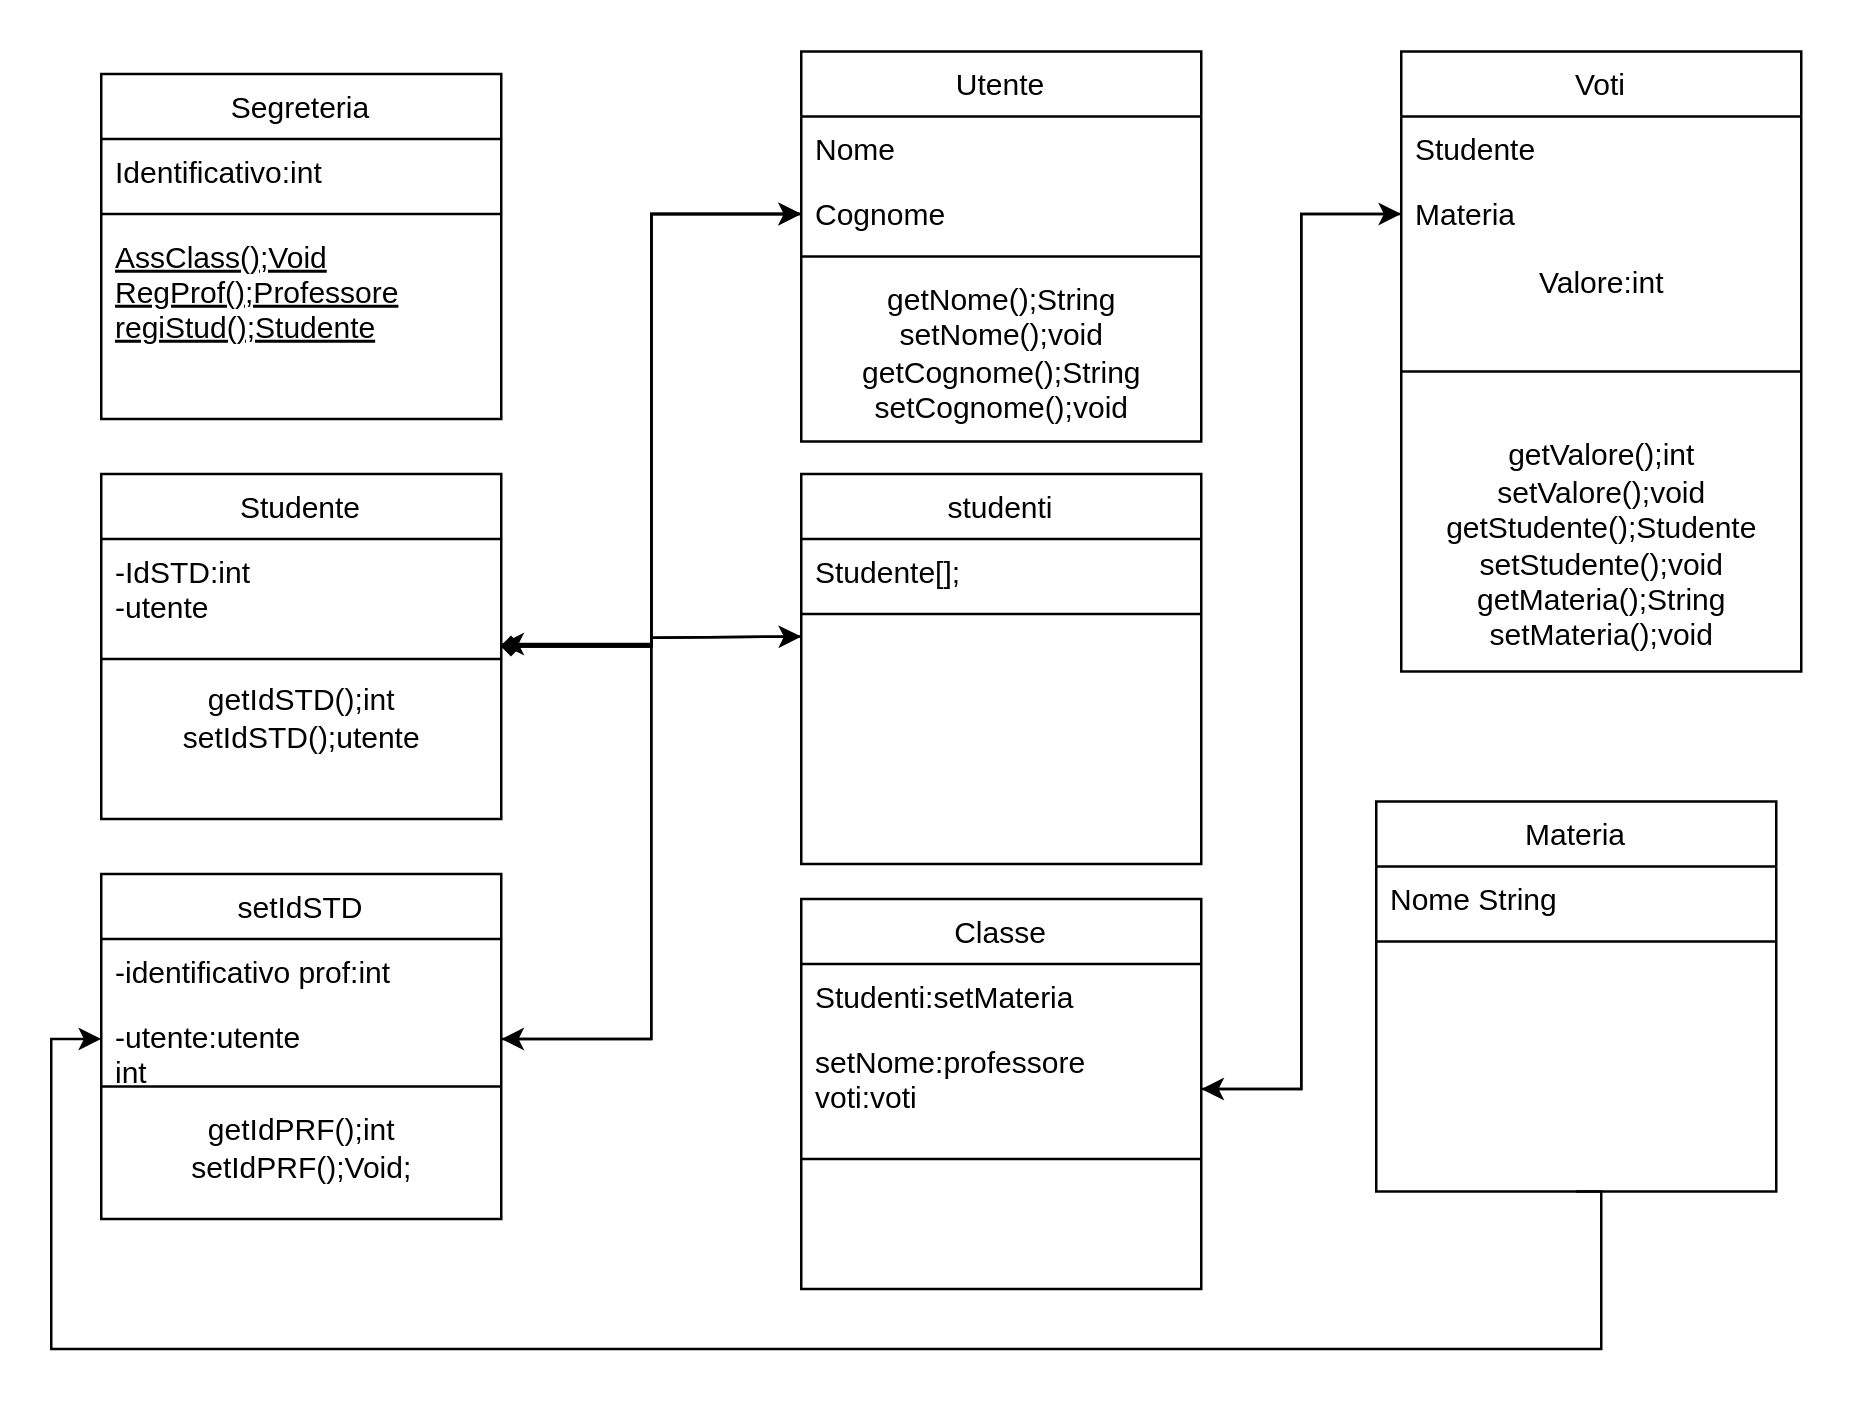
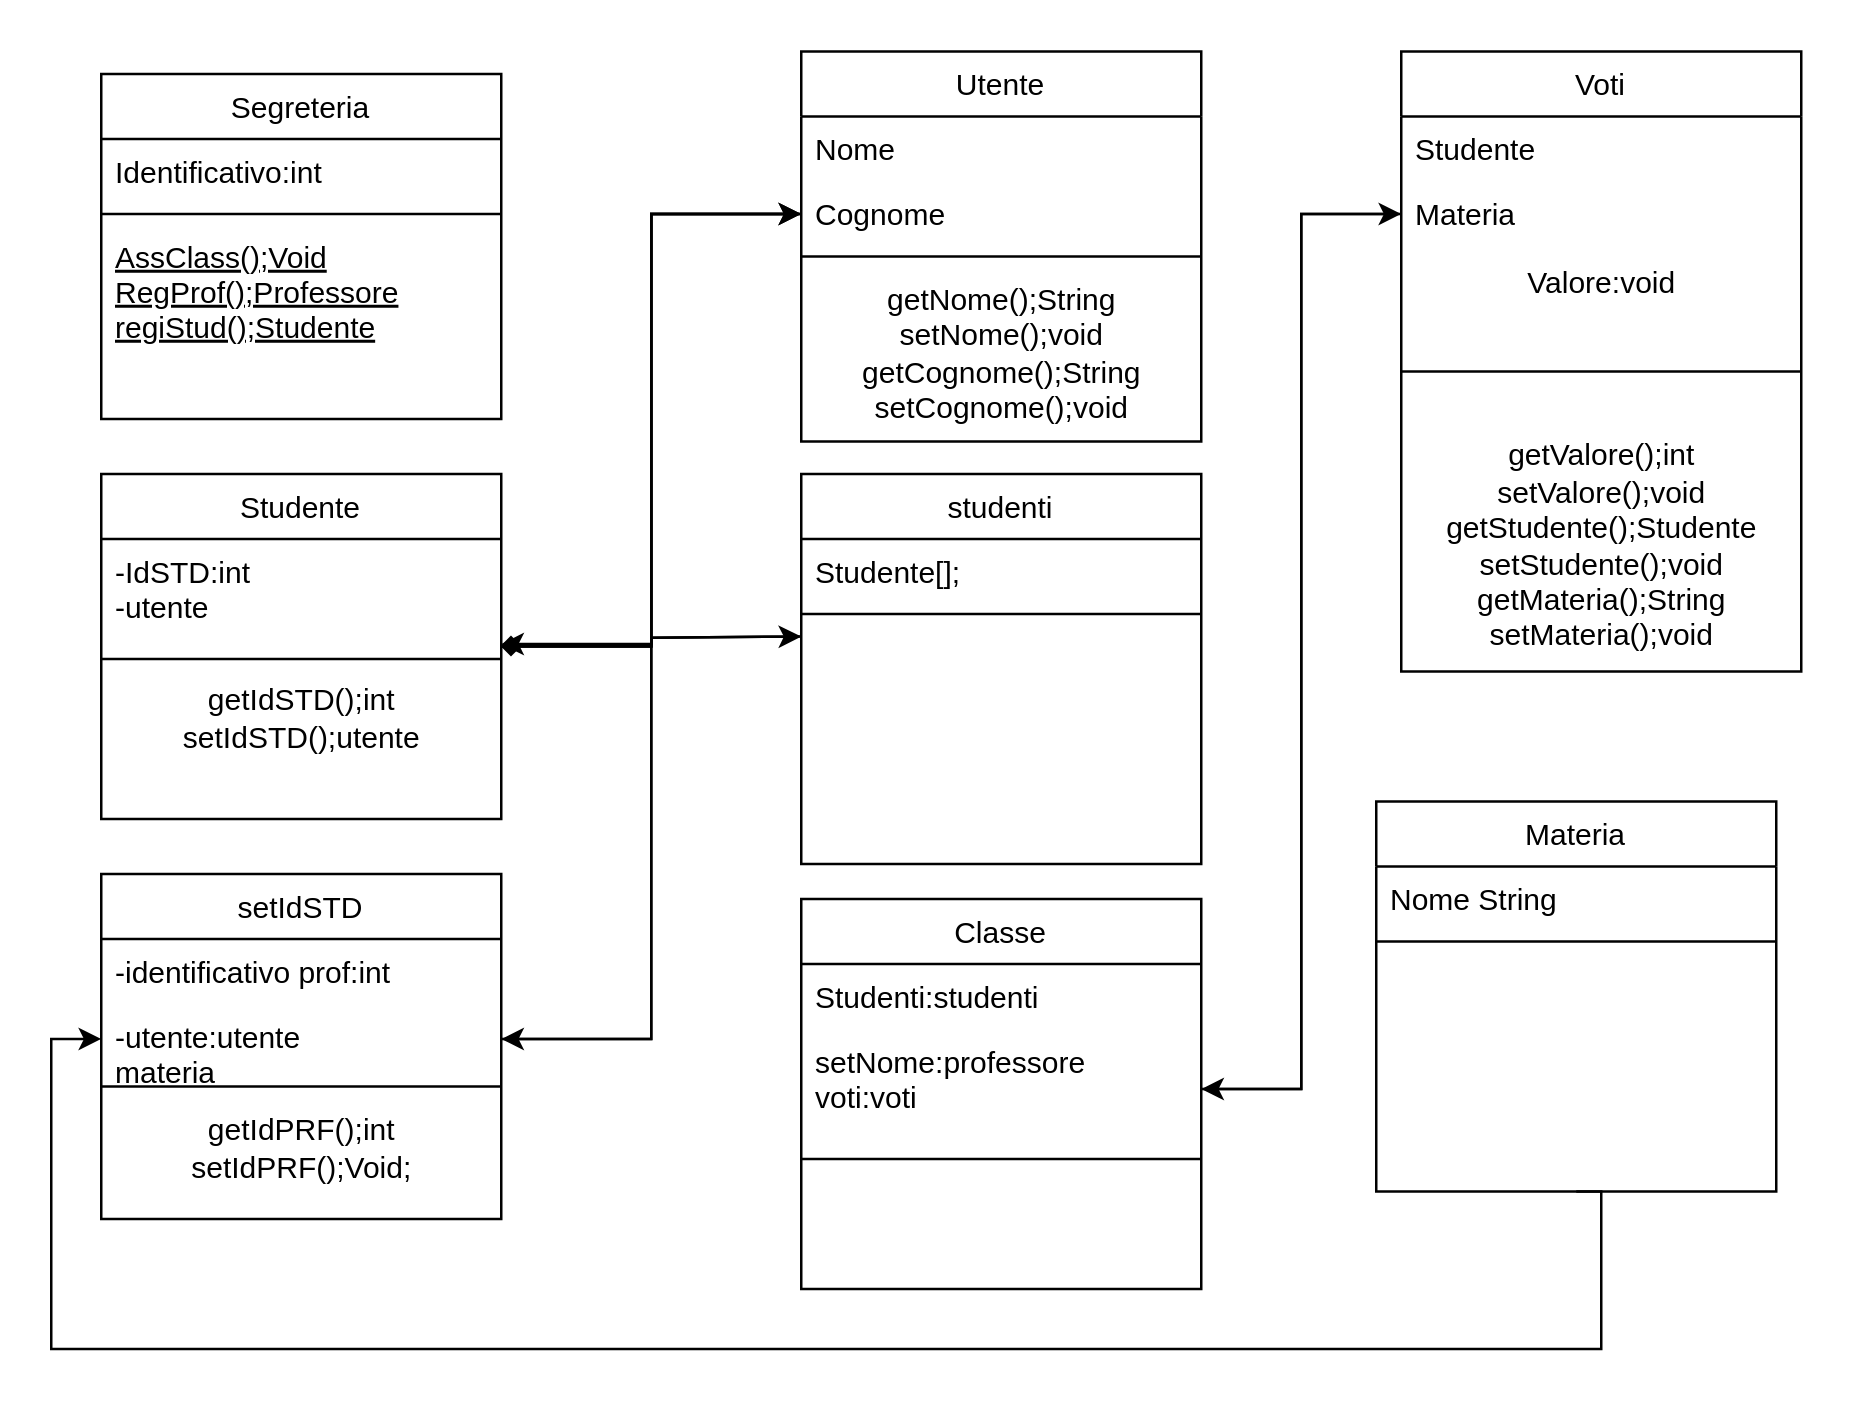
node "Valore:int": label "Valore:int" -> "Valore:void"
node "Studenti:setMateria": label "Studenti:setMateria" -> "Studenti:studenti"
node "-utente:utente int": label "-utente:utente int" -> "-utente:utente materia"
